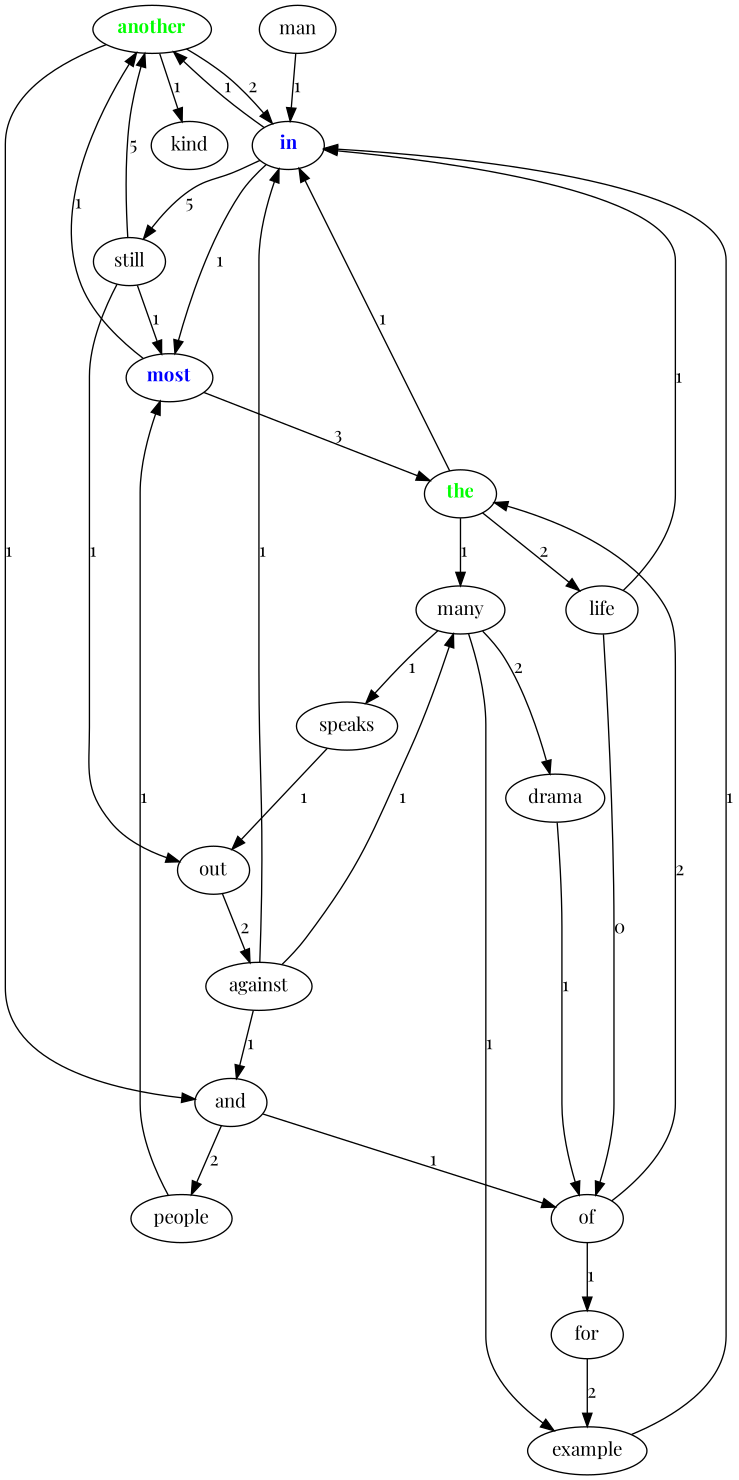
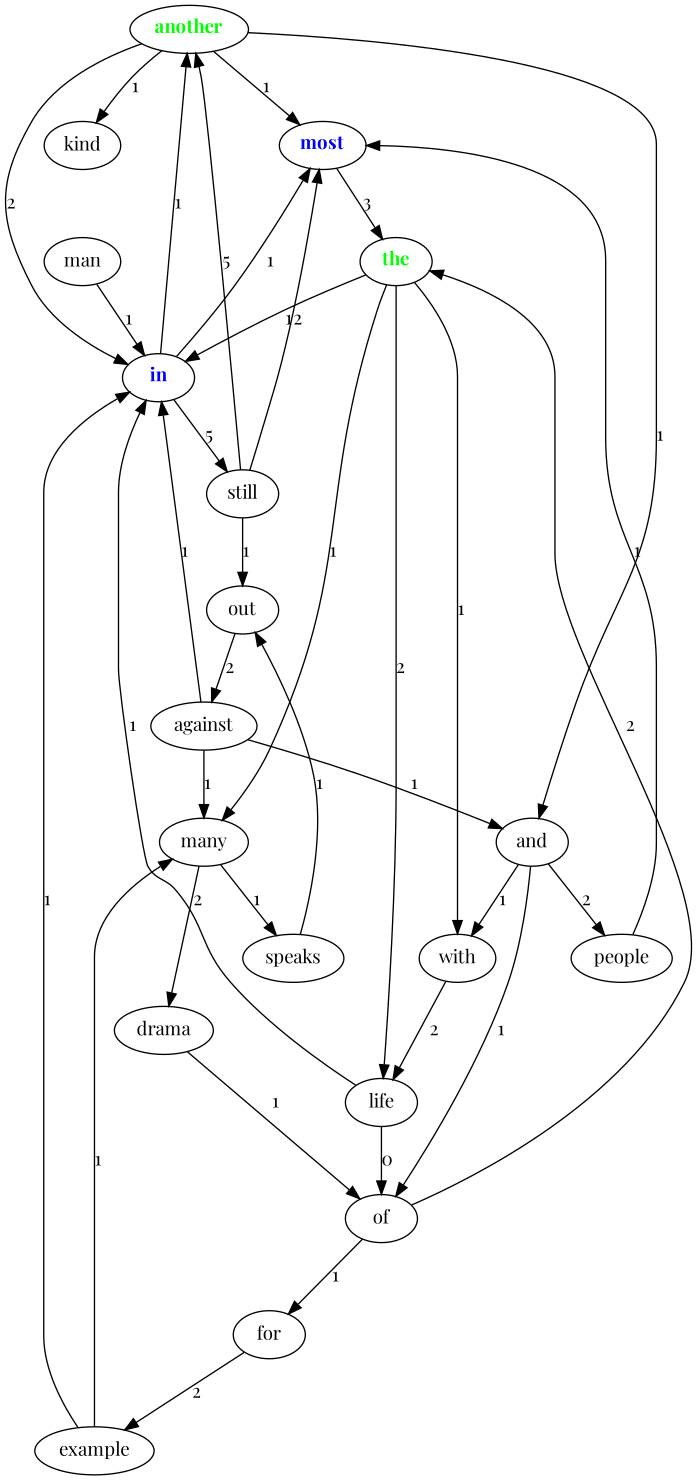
edge "most" -> "another": reversed
edge "still" -> "most": label "1" -> "2"
node "with": added
edge "many" -> "example": reversed
